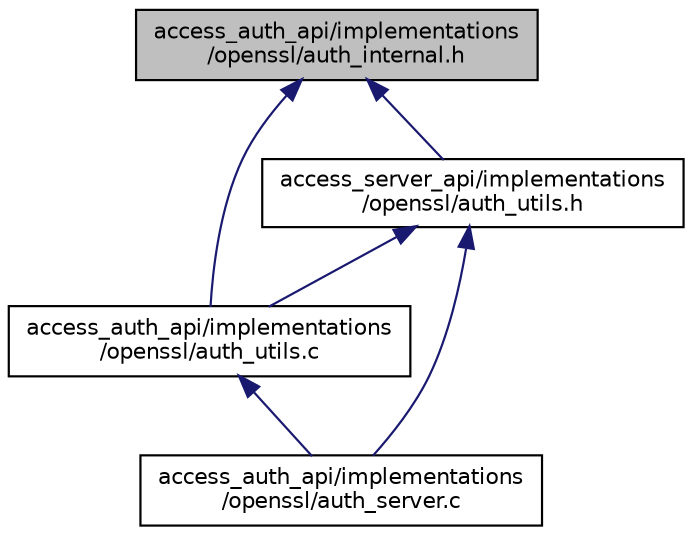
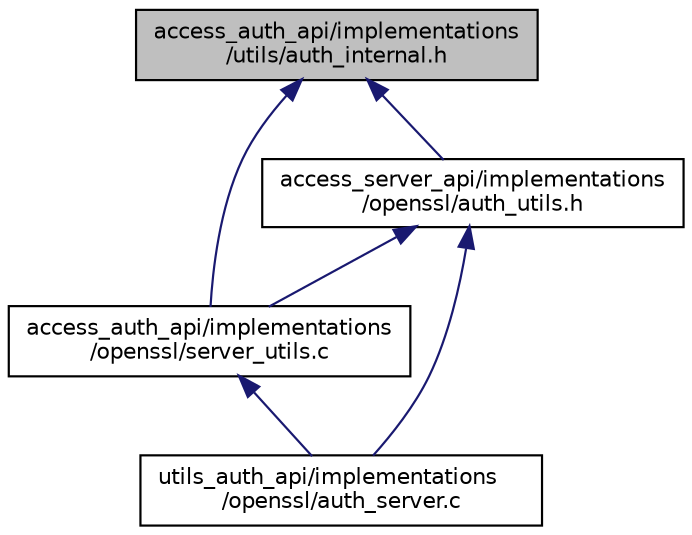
node "access_auth_api/implementations /openssl/auth_internal.h": label "access_auth_api/implementations /openssl/auth_internal.h" -> "access_auth_api/implementations /utils/auth_internal.h"
node "access_auth_api/implementations /openssl/auth_utils.c": label "access_auth_api/implementations /openssl/auth_utils.c" -> "access_auth_api/implementations /openssl/server_utils.c"
node "access_auth_api/implementations /openssl/auth_server.c": label "access_auth_api/implementations /openssl/auth_server.c" -> "utils_auth_api/implementations /openssl/auth_server.c"
